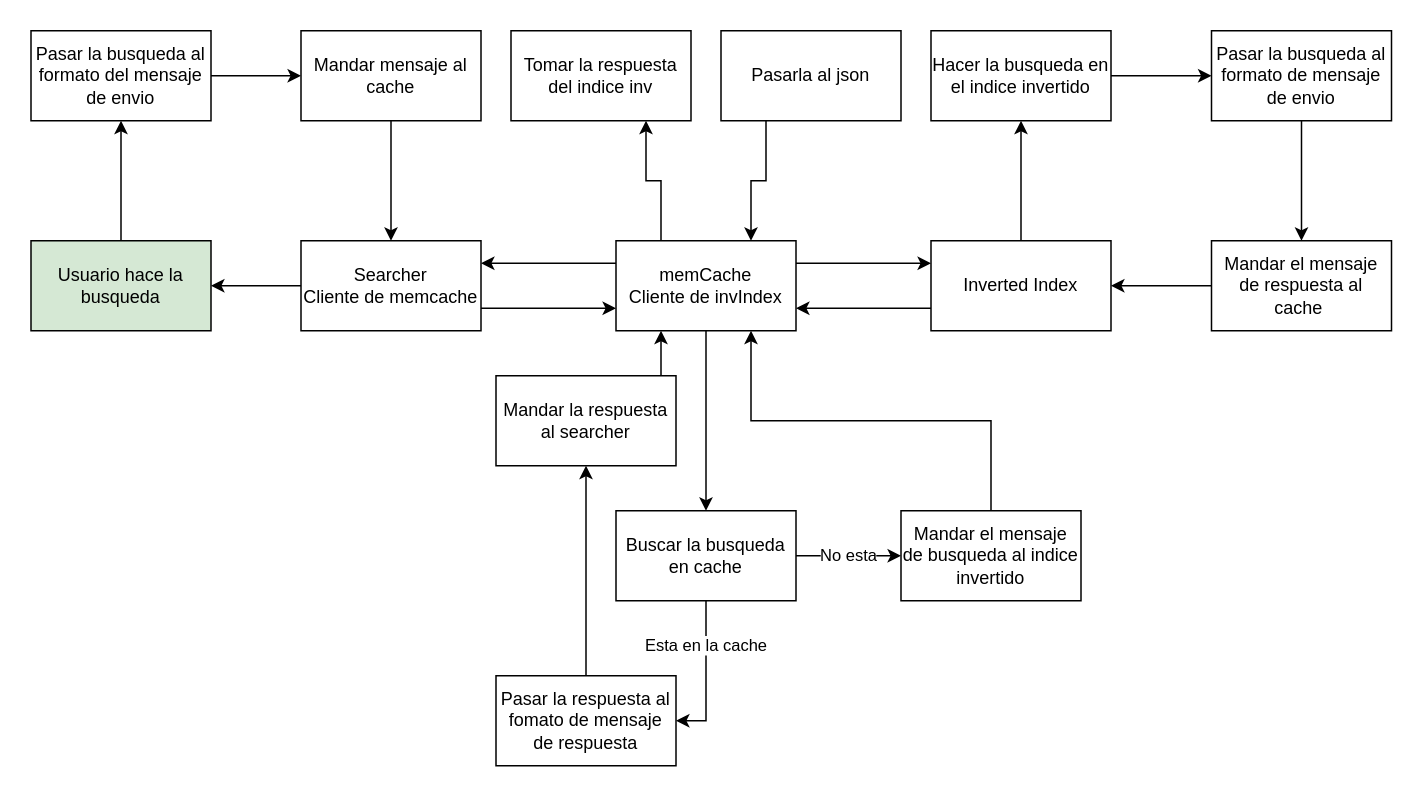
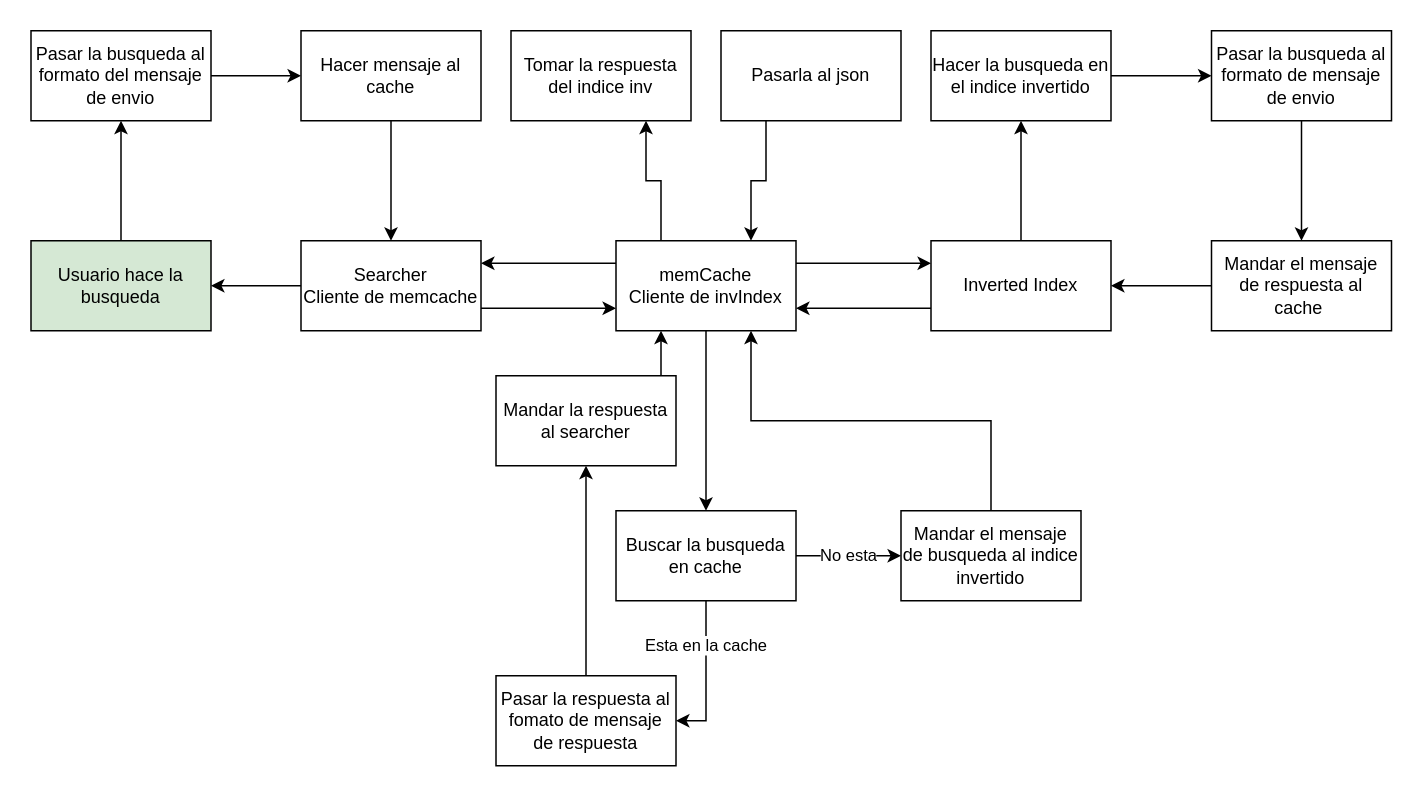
node "Mandar mensaje al cache": label "Mandar mensaje al cache" -> "Hacer mensaje al cache"
